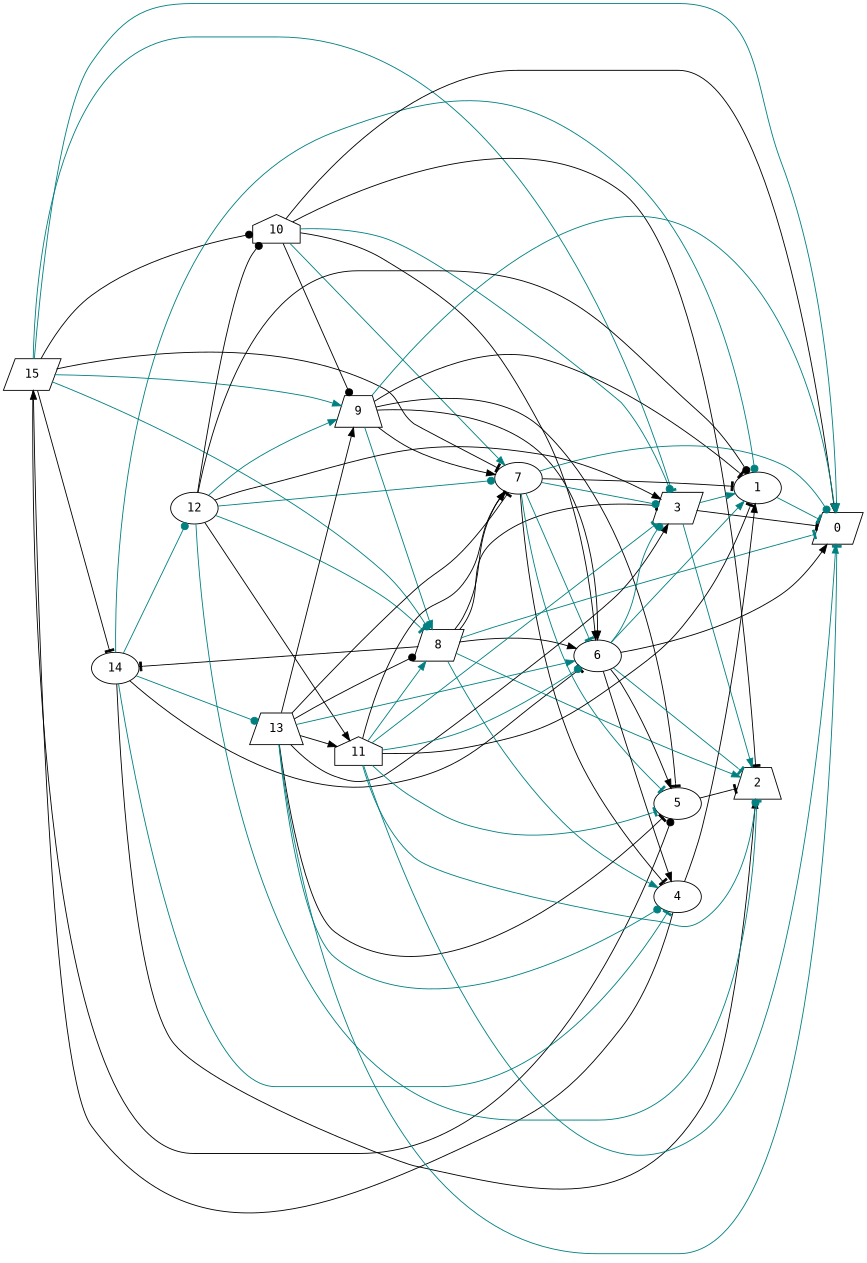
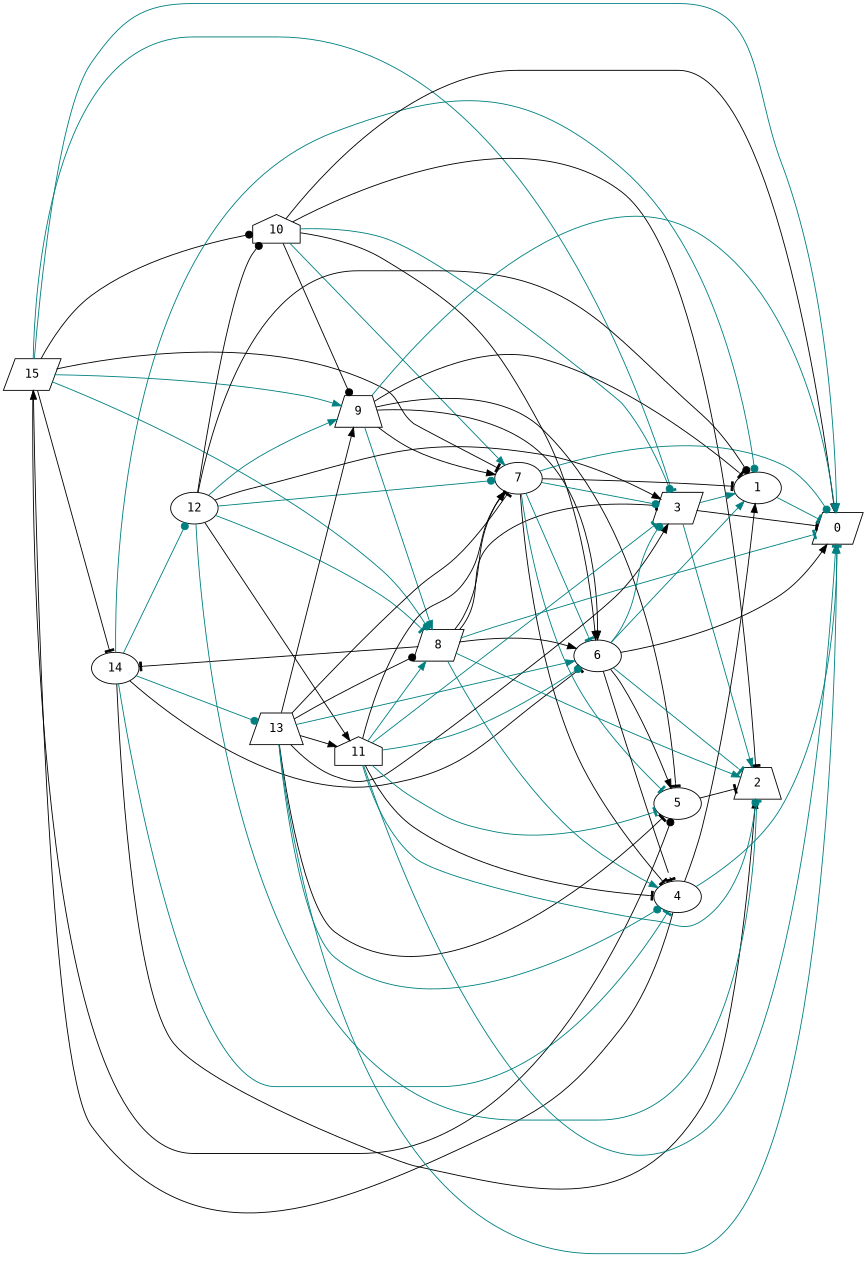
edge "11" -> "1": now "11" -> "4"
edge "4" -> "0": added
edge "6" -> "4": arrowhead normal -> tee
